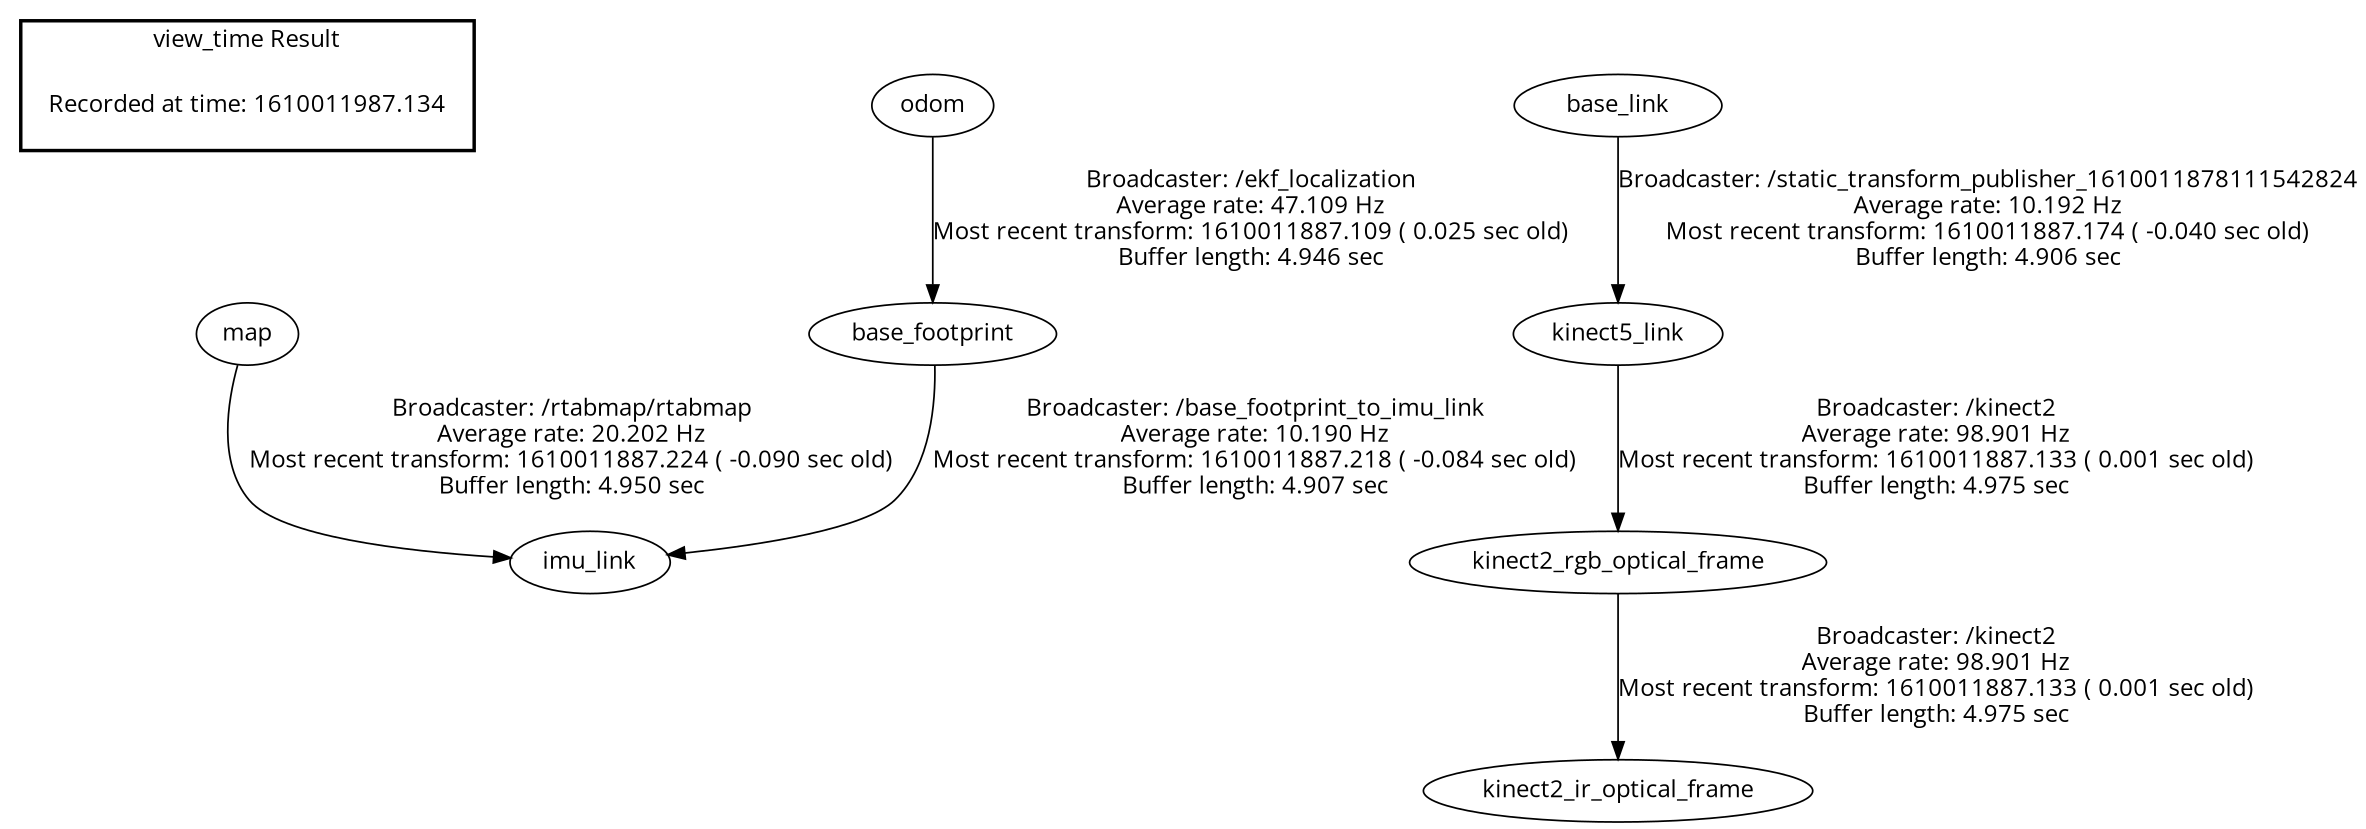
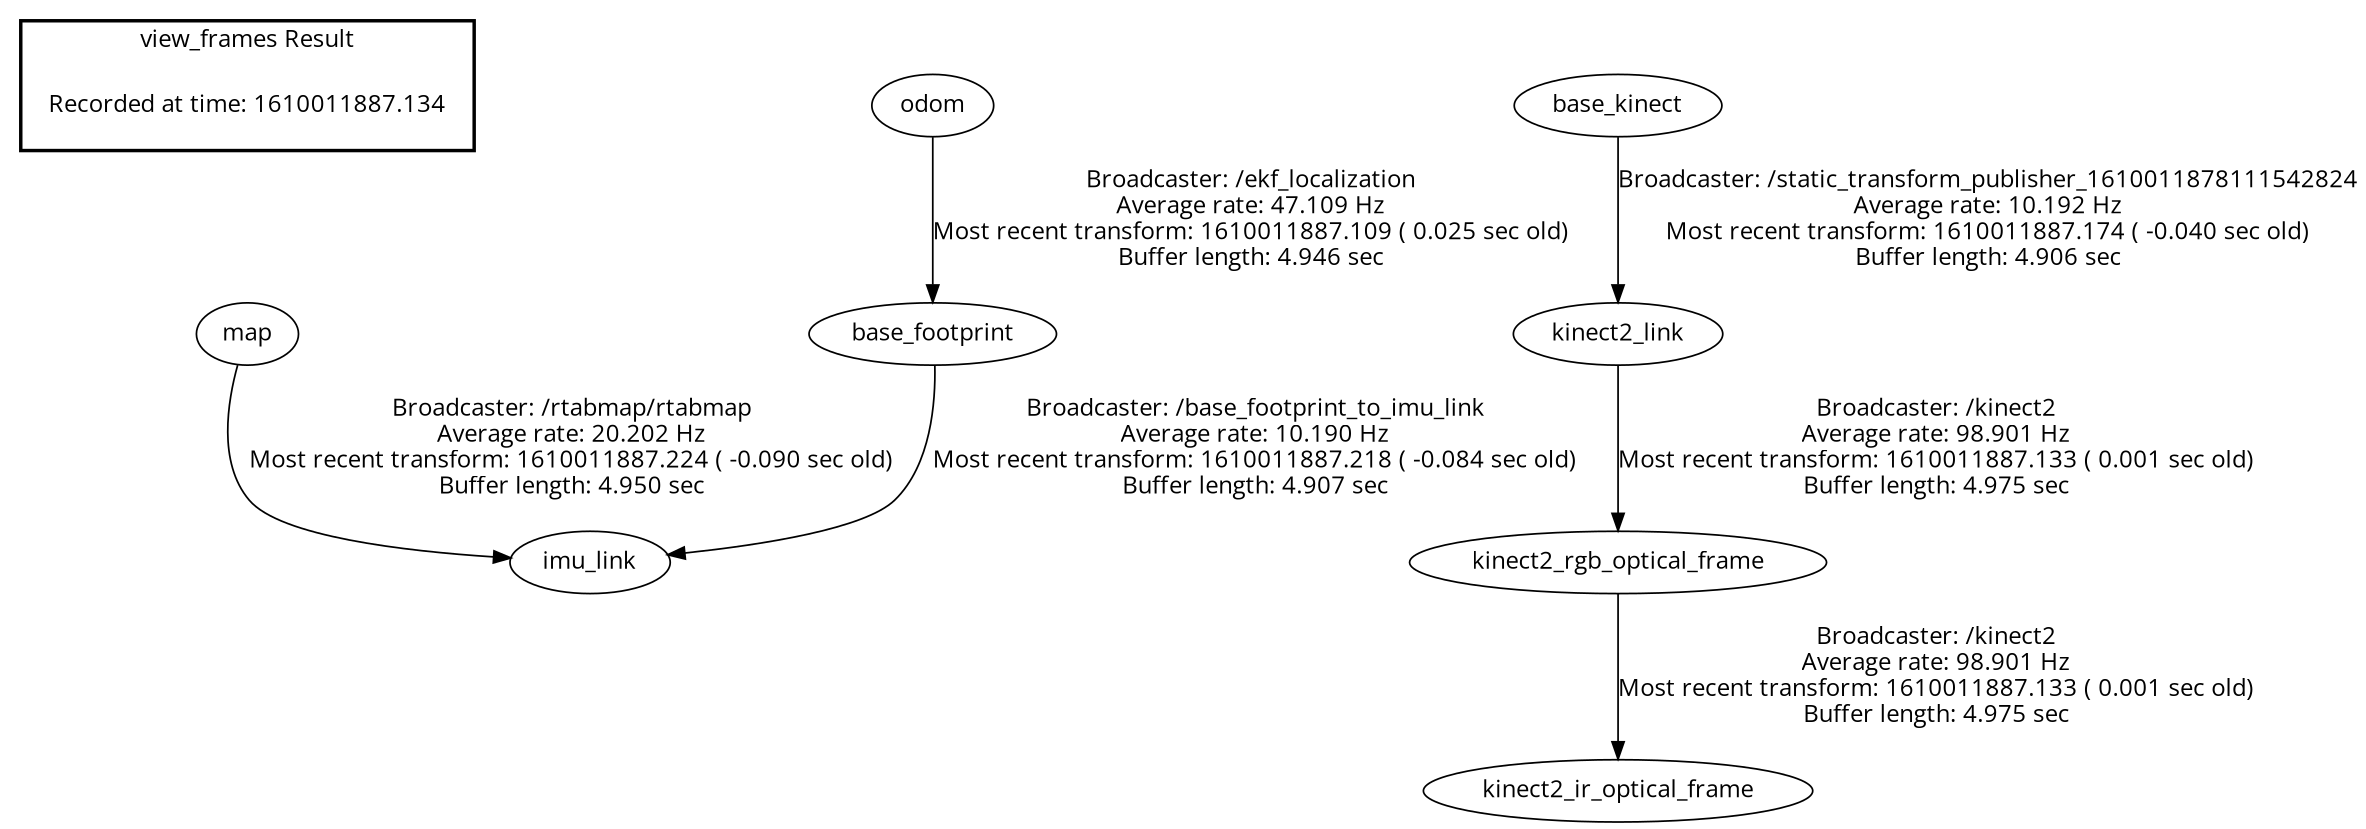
cluster "view_time Result": label "view_time Result" -> "view_frames Result"
node "Recorded at time: 1610011987.134": label "Recorded at time: 1610011987.134" -> "Recorded at time: 1610011887.134"
node "base_link": label "base_link" -> "base_kinect"
node "kinect5_link": label "kinect5_link" -> "kinect2_link"
